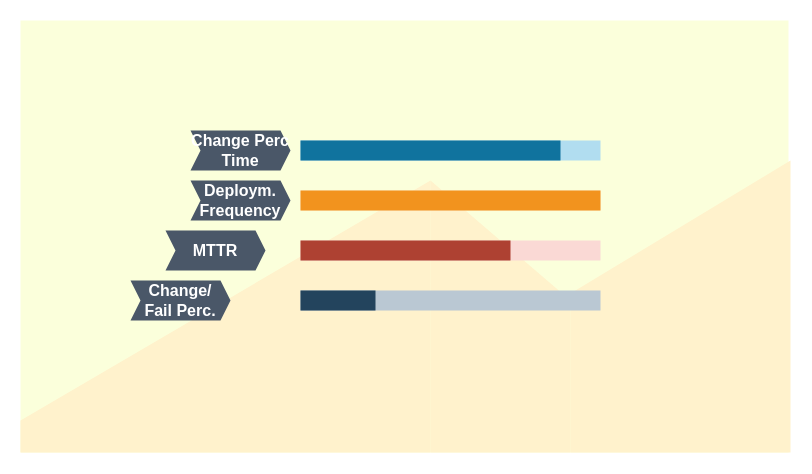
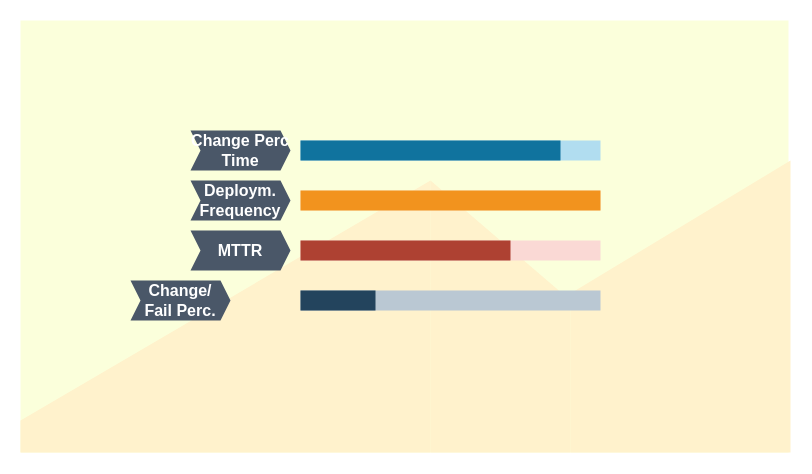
node "MTTR": moved (216, 251) -> (241, 251)
